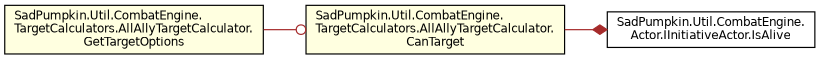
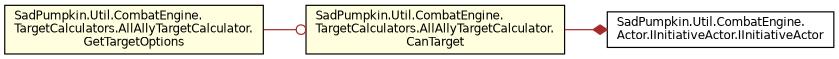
node "SadPumpkin.Util.CombatEngine. Actor.IInitiativeActor.IsAlive": label "SadPumpkin.Util.CombatEngine. Actor.IInitiativeActor.IsAlive" -> "SadPumpkin.Util.CombatEngine. Actor.IInitiativeActor.IInitiativeActor"
